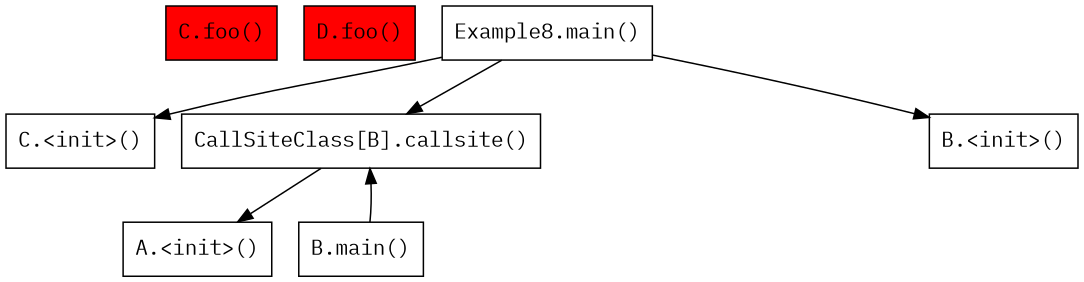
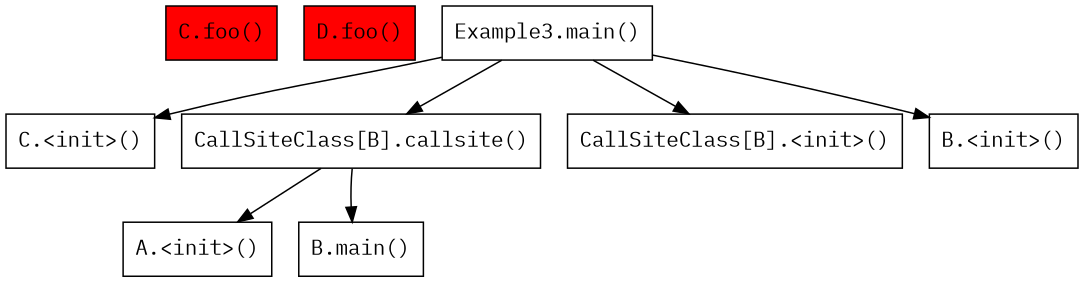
node "Example8.main()": label "Example8.main()" -> "Example3.main()"
node "CallSiteClass[B].<init>()": added
edge "B.main()" -> "CallSiteClass[B].callsite()": reversed
